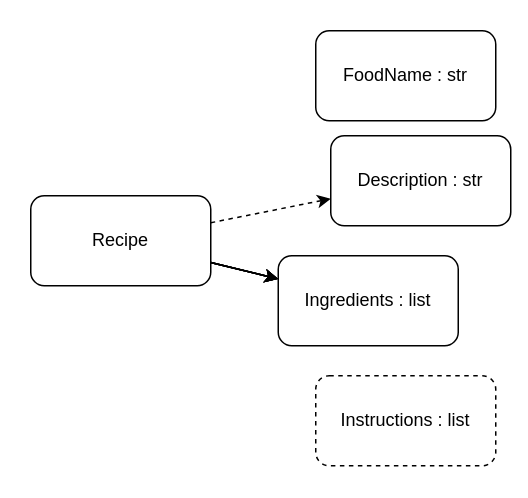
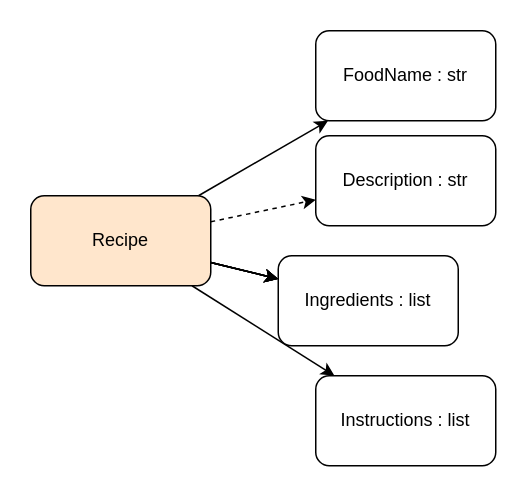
edge "Recipe" -> "FoodName : str": added
node "Description : str": moved (421, 181) -> (406, 181)
node "Recipe": fillcolor #ffffff -> #ffe6cc
edge "Recipe" -> "Instructions : list": added
node "Instructions : list": style dashed -> solid
